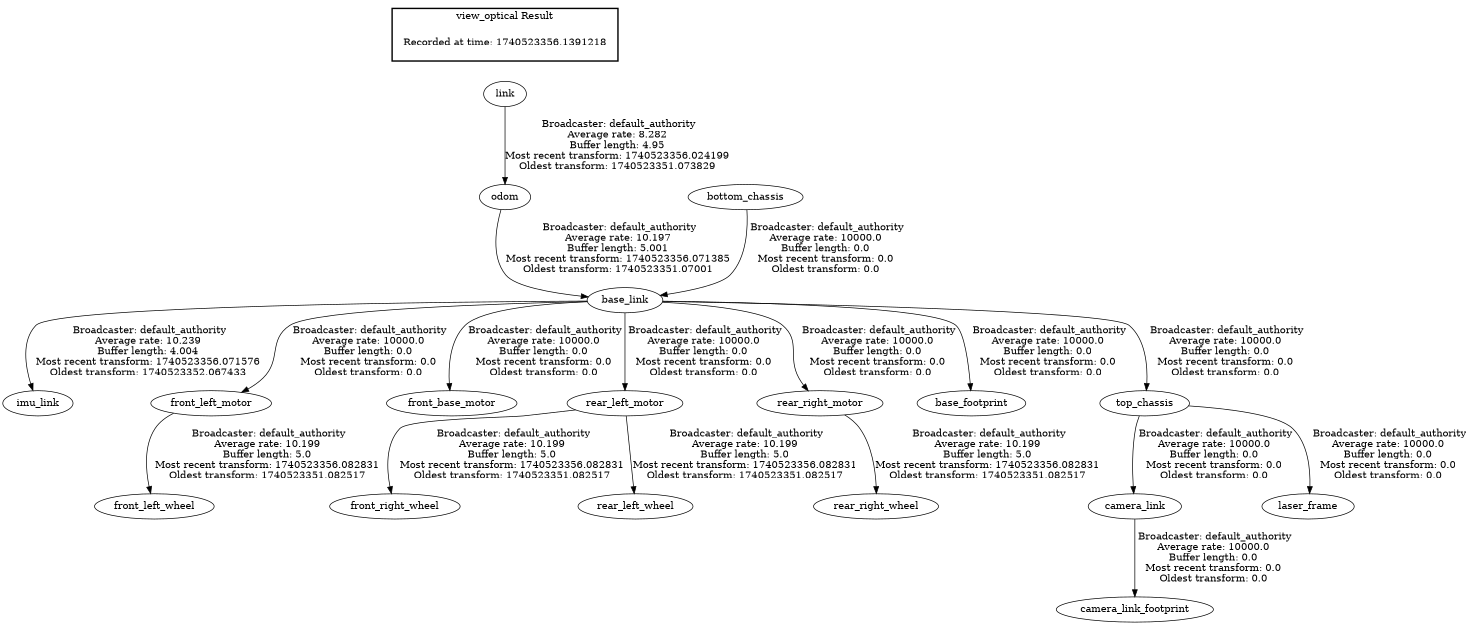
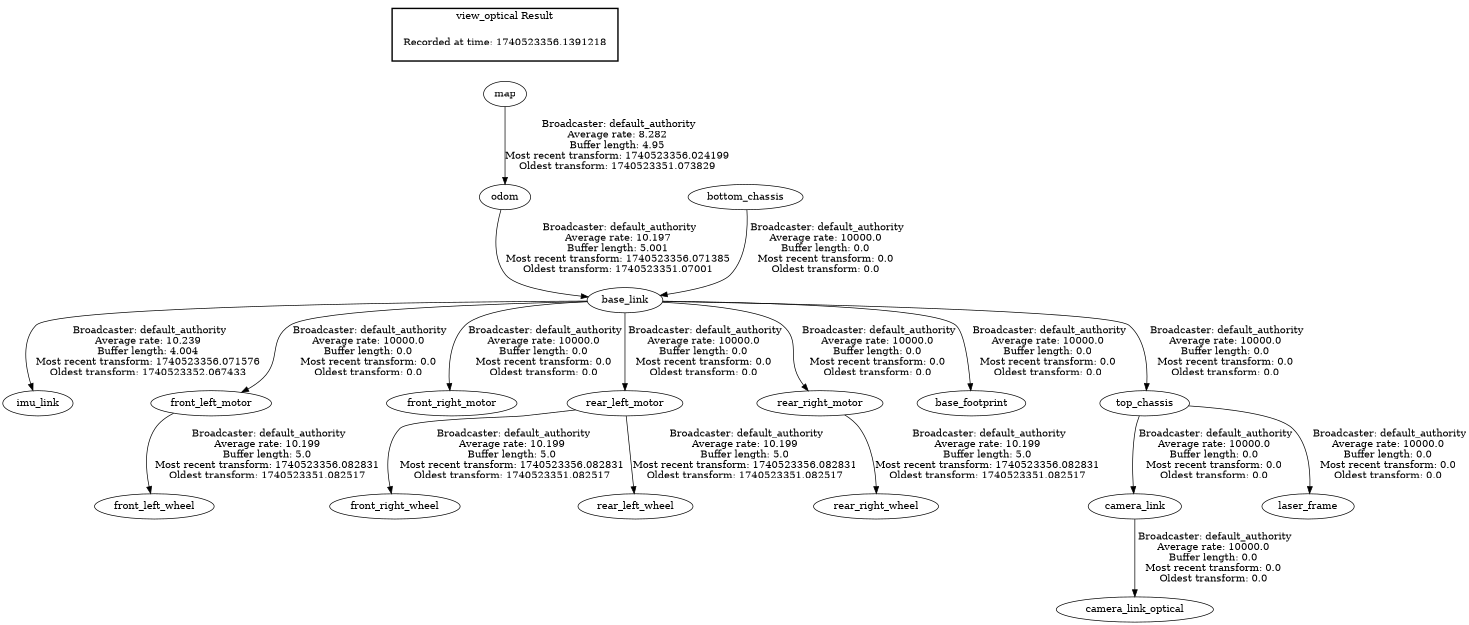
node "link": label "link" -> "map"
node "front_base_motor": label "front_base_motor" -> "front_right_motor"
node "camera_link_footprint": label "camera_link_footprint" -> "camera_link_optical"
